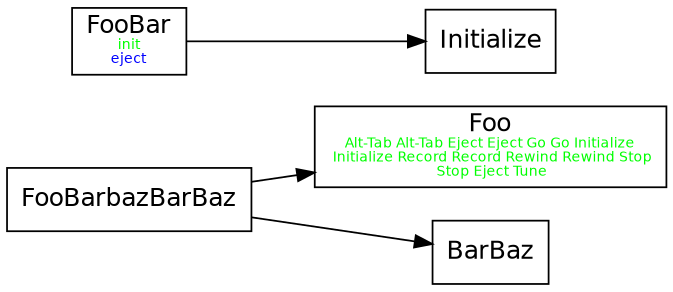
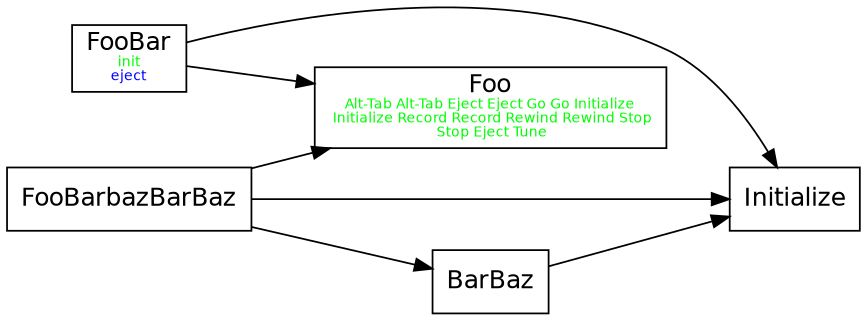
edge "FooBar" -> "Foo": added
edge "FooBarbazBarBaz" -> "Initialize": added
edge "BarBaz" -> "Initialize": added
